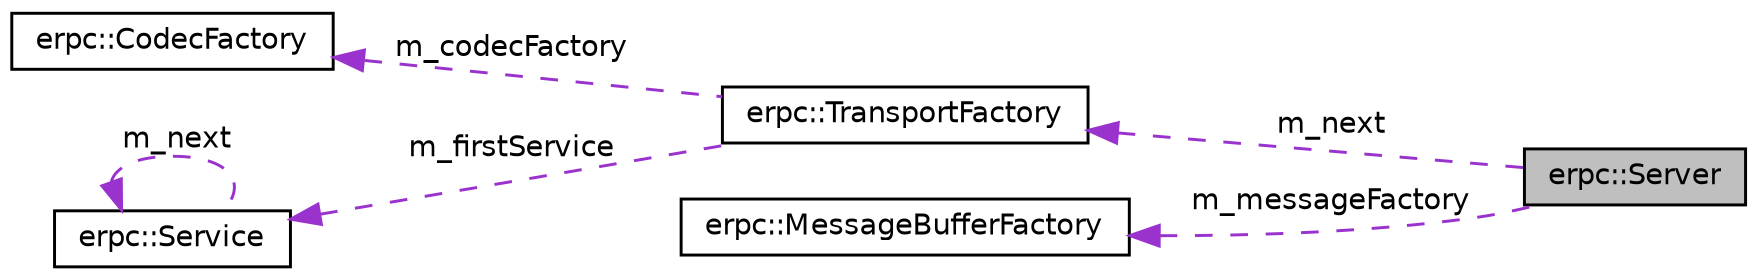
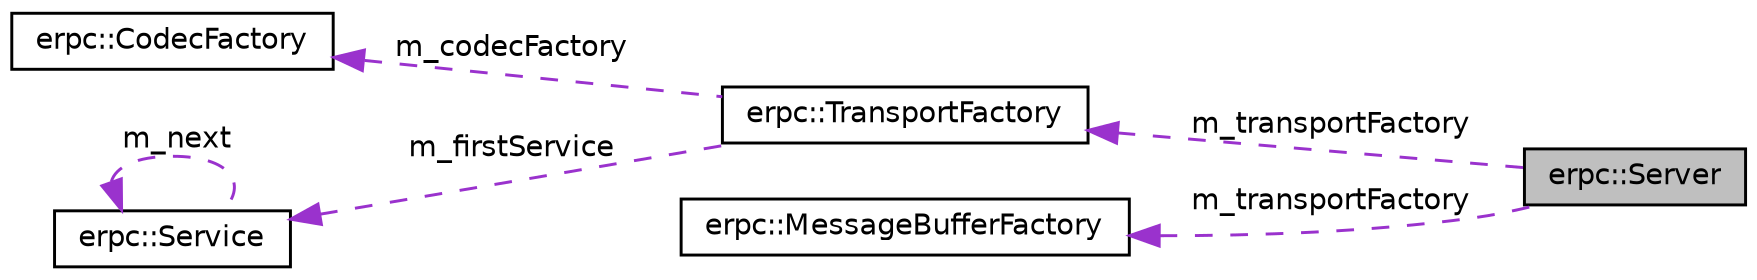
edge "erpc::Server" -> "erpc::TransportFactory": label " m_next" -> " m_transportFactory"
edge "erpc::Server" -> "erpc::MessageBufferFactory": label " m_messageFactory" -> " m_transportFactory"
